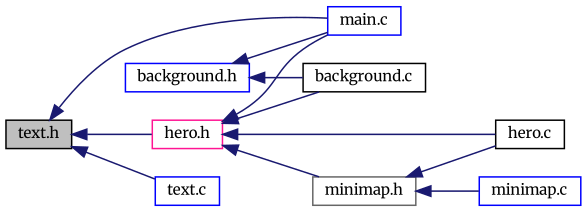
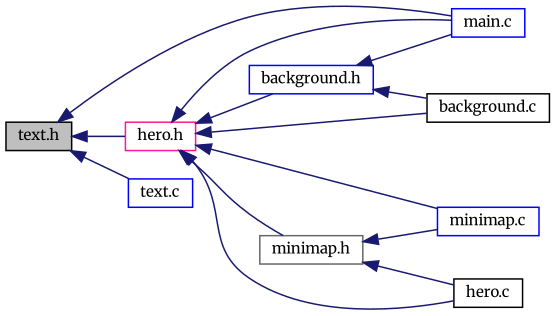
edge "background.h" -> "hero.h": added
edge "minimap.c" -> "hero.h": added
